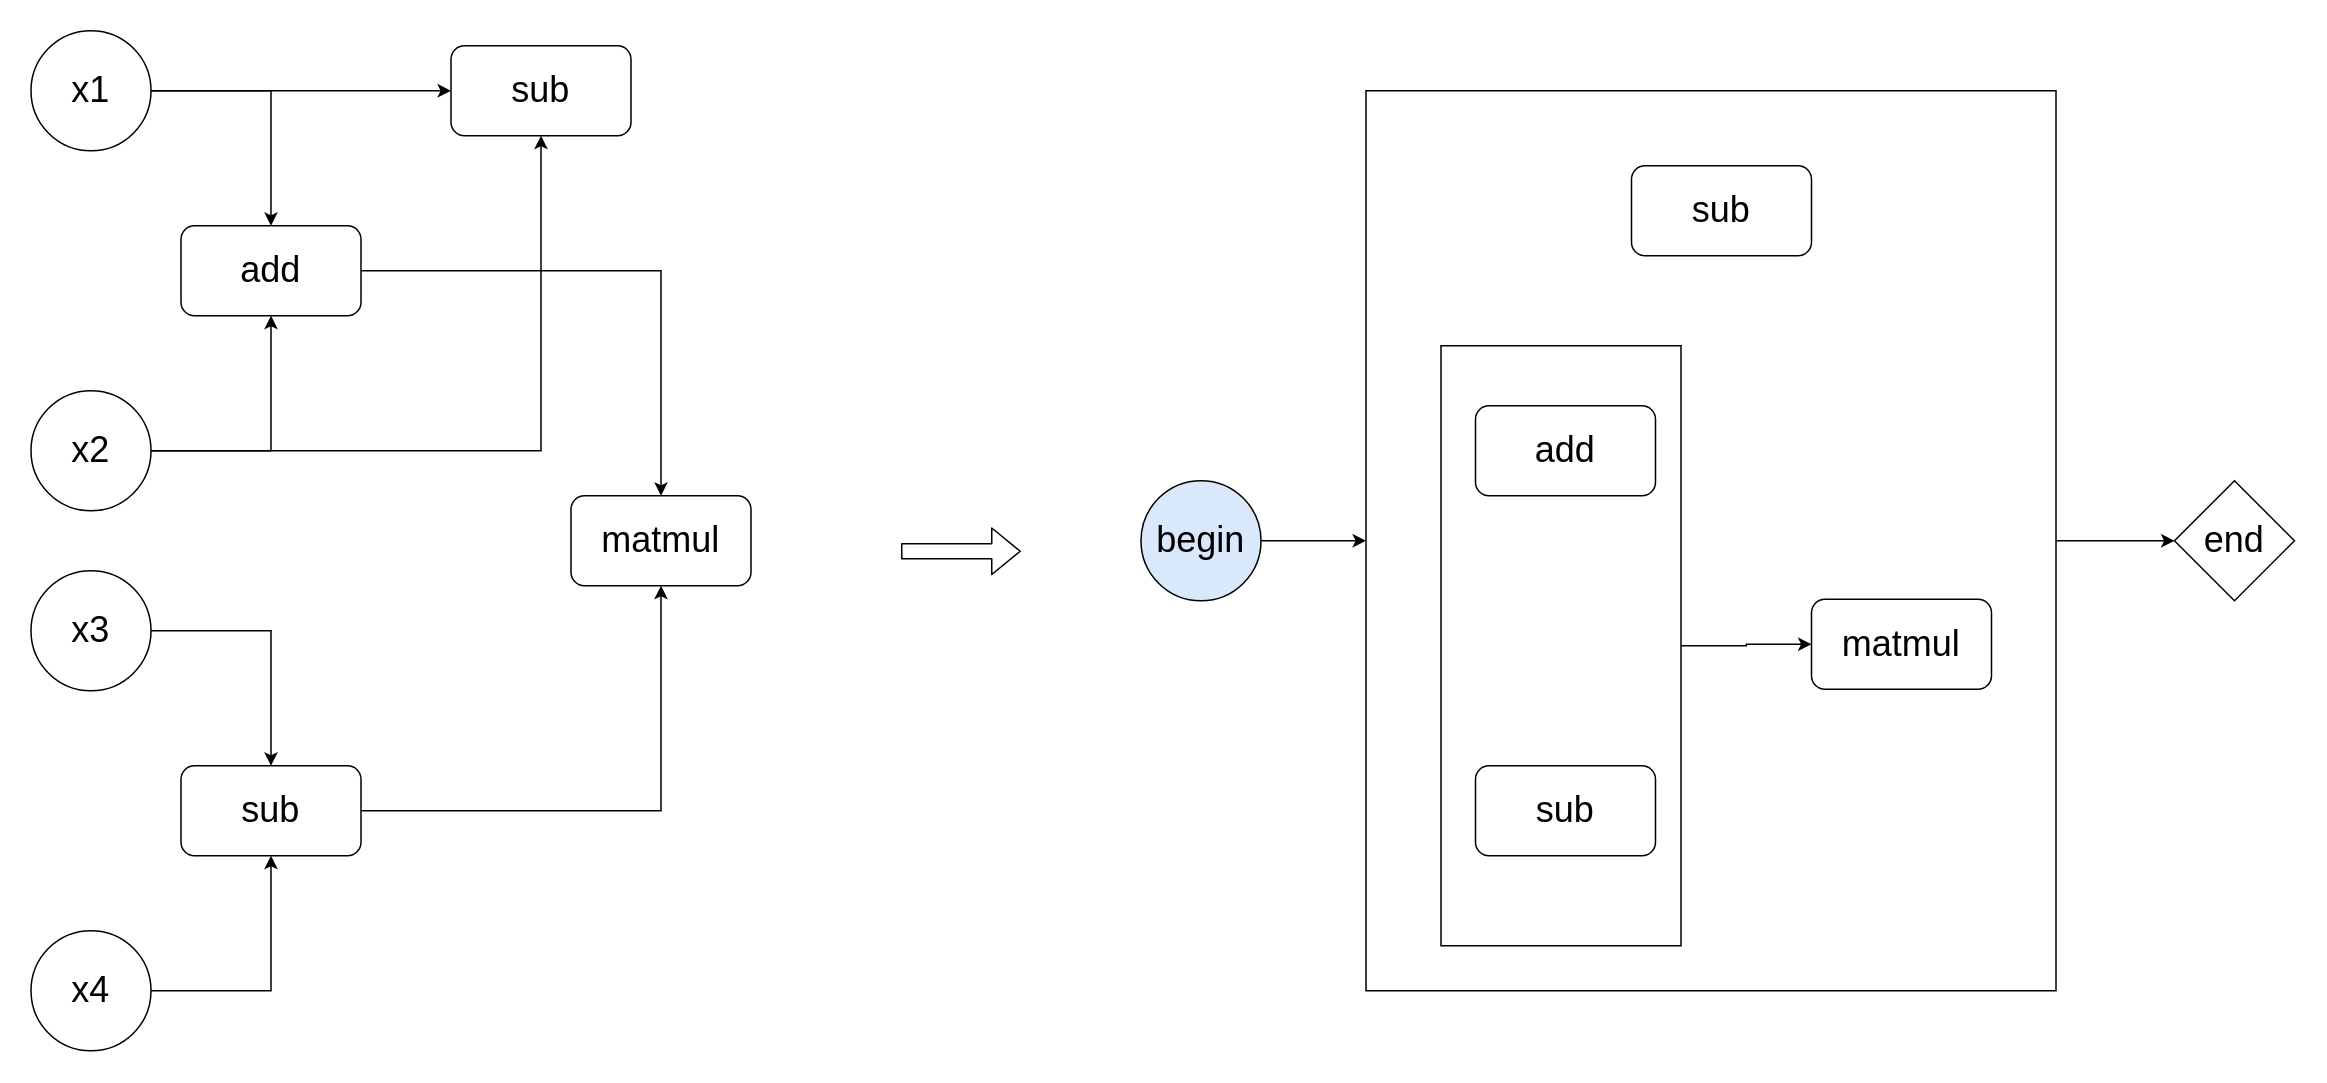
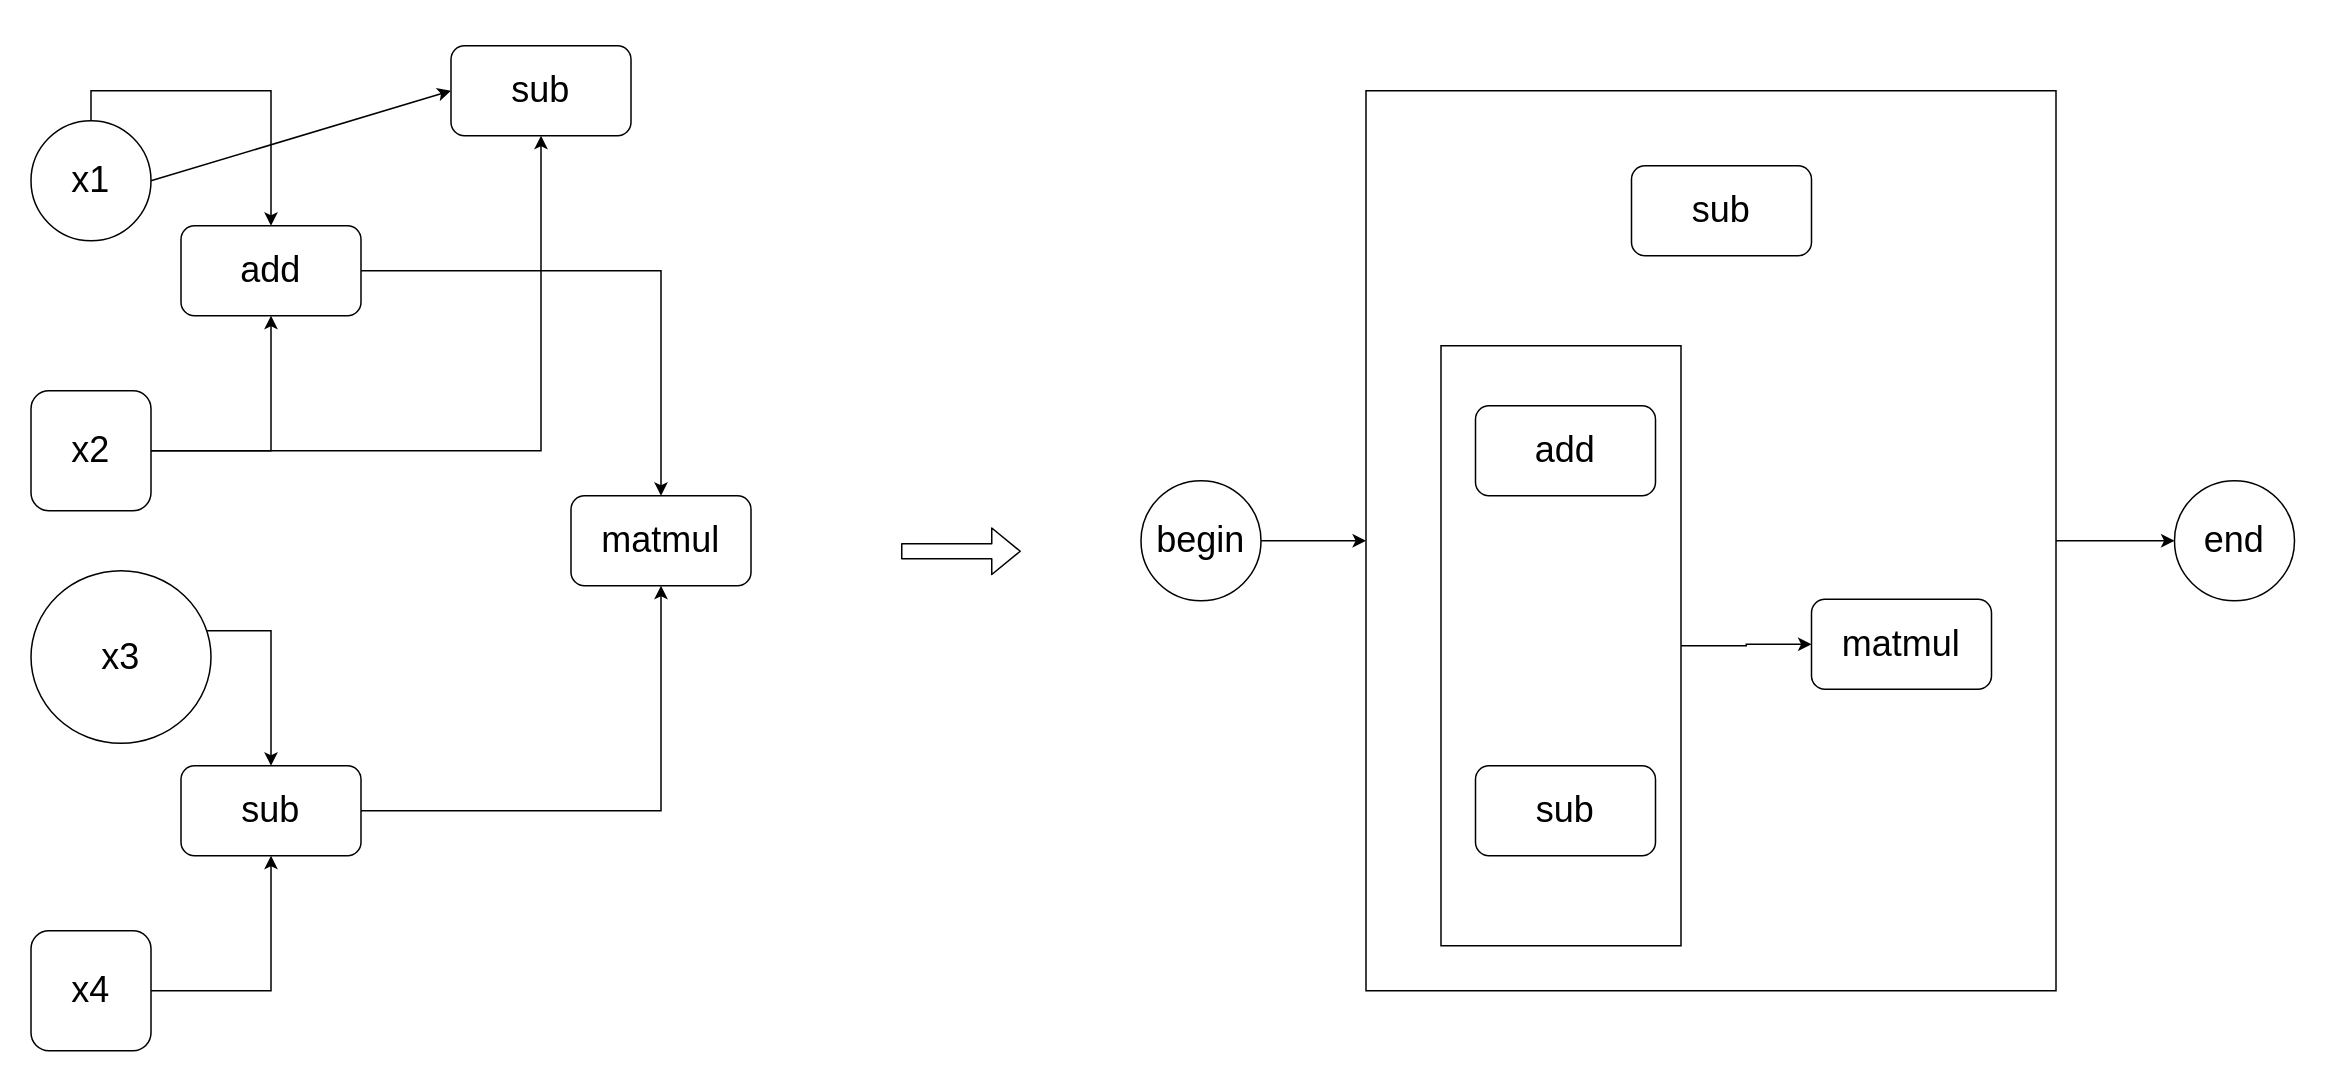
node "x1": moved (91, 91) -> (91, 181)
node "x2": shape ellipse -> rounded rectangle
node "begin": fillcolor #dae8fc -> #ffffff
node "end": shape diamond -> ellipse
node "x3": size 120x120 -> 180x173
node "x4": shape ellipse -> rounded rectangle
